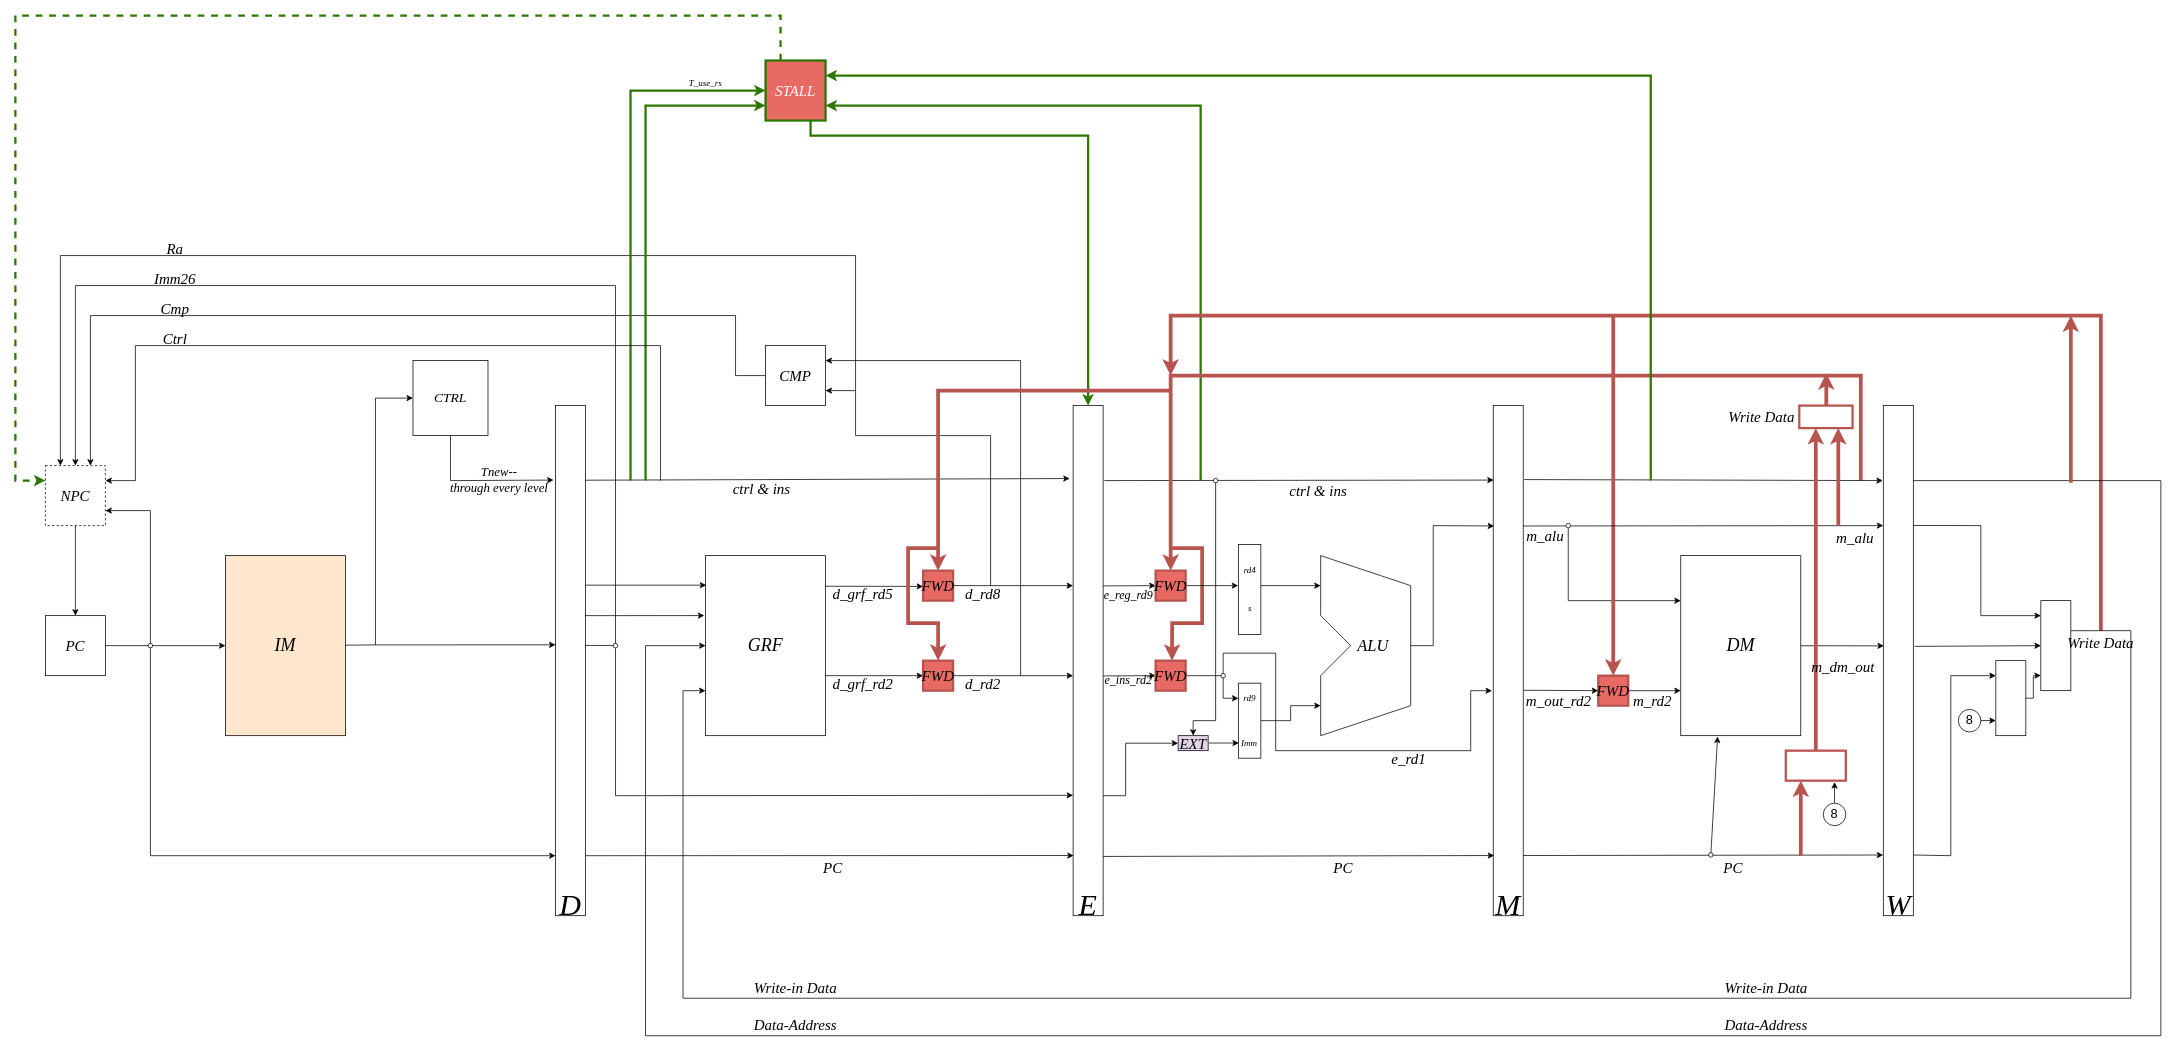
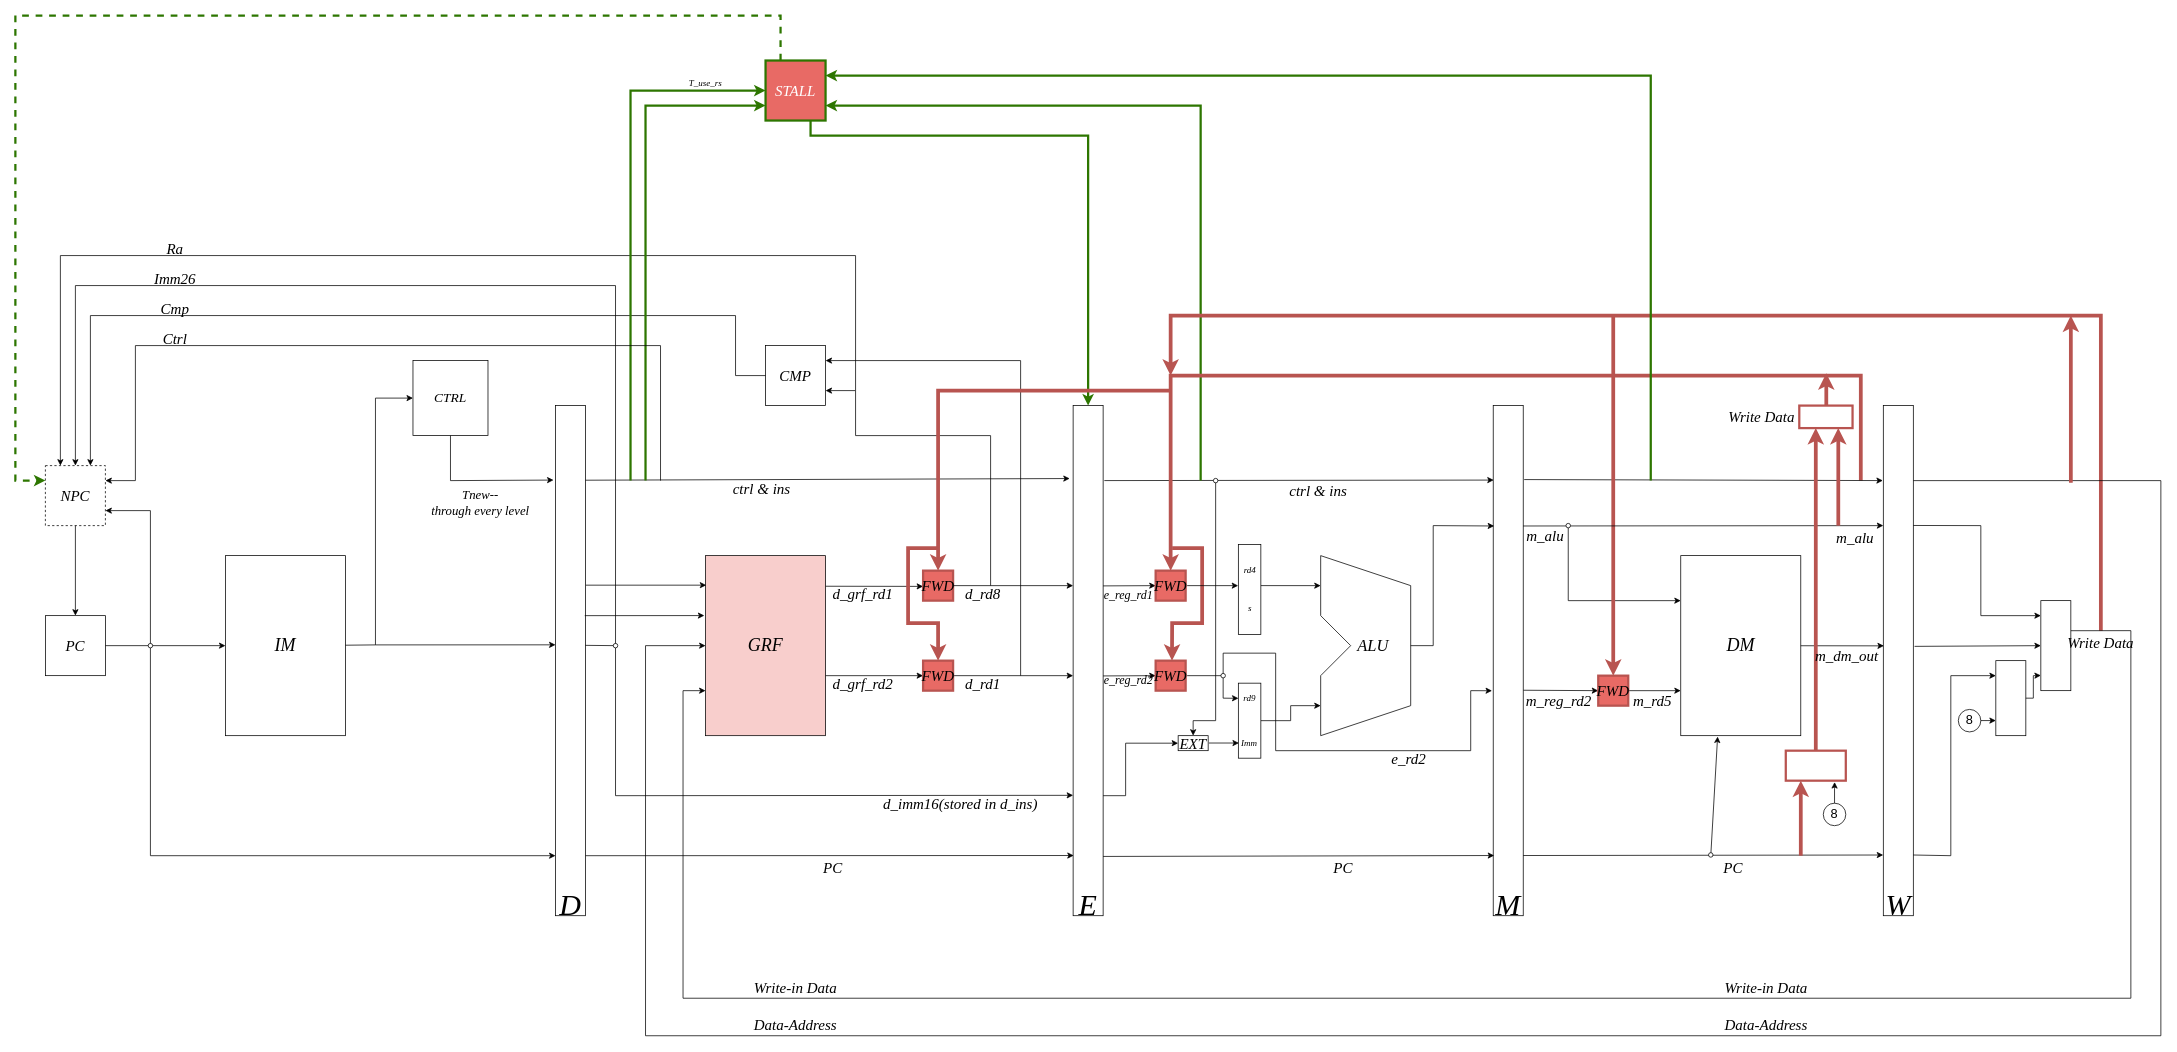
node "Tnew-- through every level": moved (499, 480) -> (480, 503)
node "d_grf_rd5": label "d_grf_rd5" -> "d_grf_rd1"
node "e_reg_rd9": label "e_reg_rd9" -> "e_reg_rd1"
node "IM": fillcolor #ffe6cc -> #ffffff
node "GRF": fillcolor #ffffff -> #f8cecc
node "m_dm_out": moved (1843, 666) -> (1847, 655)
node "d_rd2": label "d_rd2" -> "d_rd1"
node "e_ins_rd2": label "e_ins_rd2" -> "e_reg_rd2"
node "m_out_rd2": label "m_out_rd2" -> "m_reg_rd2"
node "m_rd2": label "m_rd2" -> "m_rd5"
node "EXT": fillcolor #e1d5e7 -> #ffffff
node "e_rd1": label "e_rd1" -> "e_rd2"
node "d_imm16(stored in d_ins)": added
